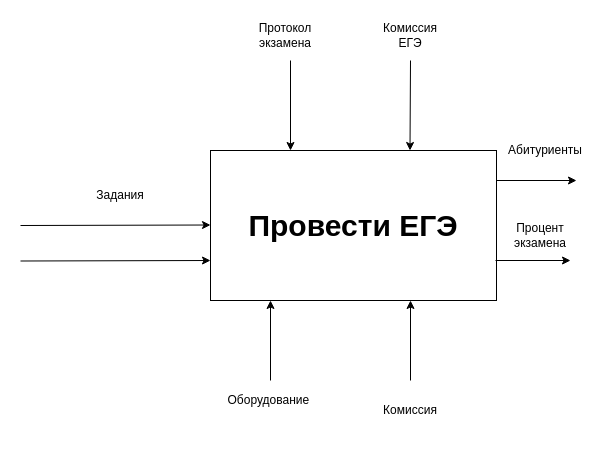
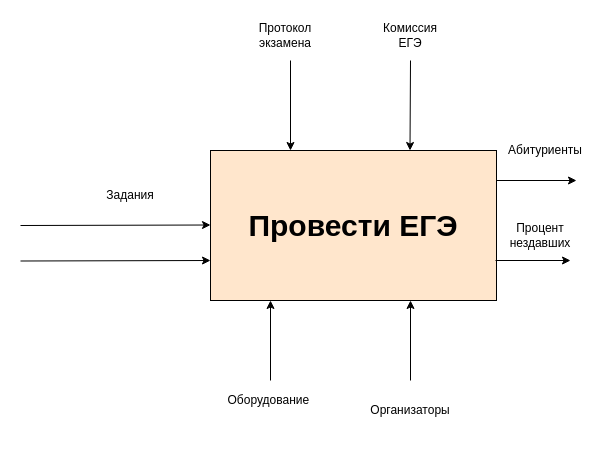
node "Задания": moved (121, 196) -> (131, 196)
node "Провести ЕГЭ": fillcolor #ffffff -> #ffe6cc
node "Процент экзамена": label "Процент экзамена" -> "Процент нездавших"
node "Комиссия": label "Комиссия" -> "Организаторы"
